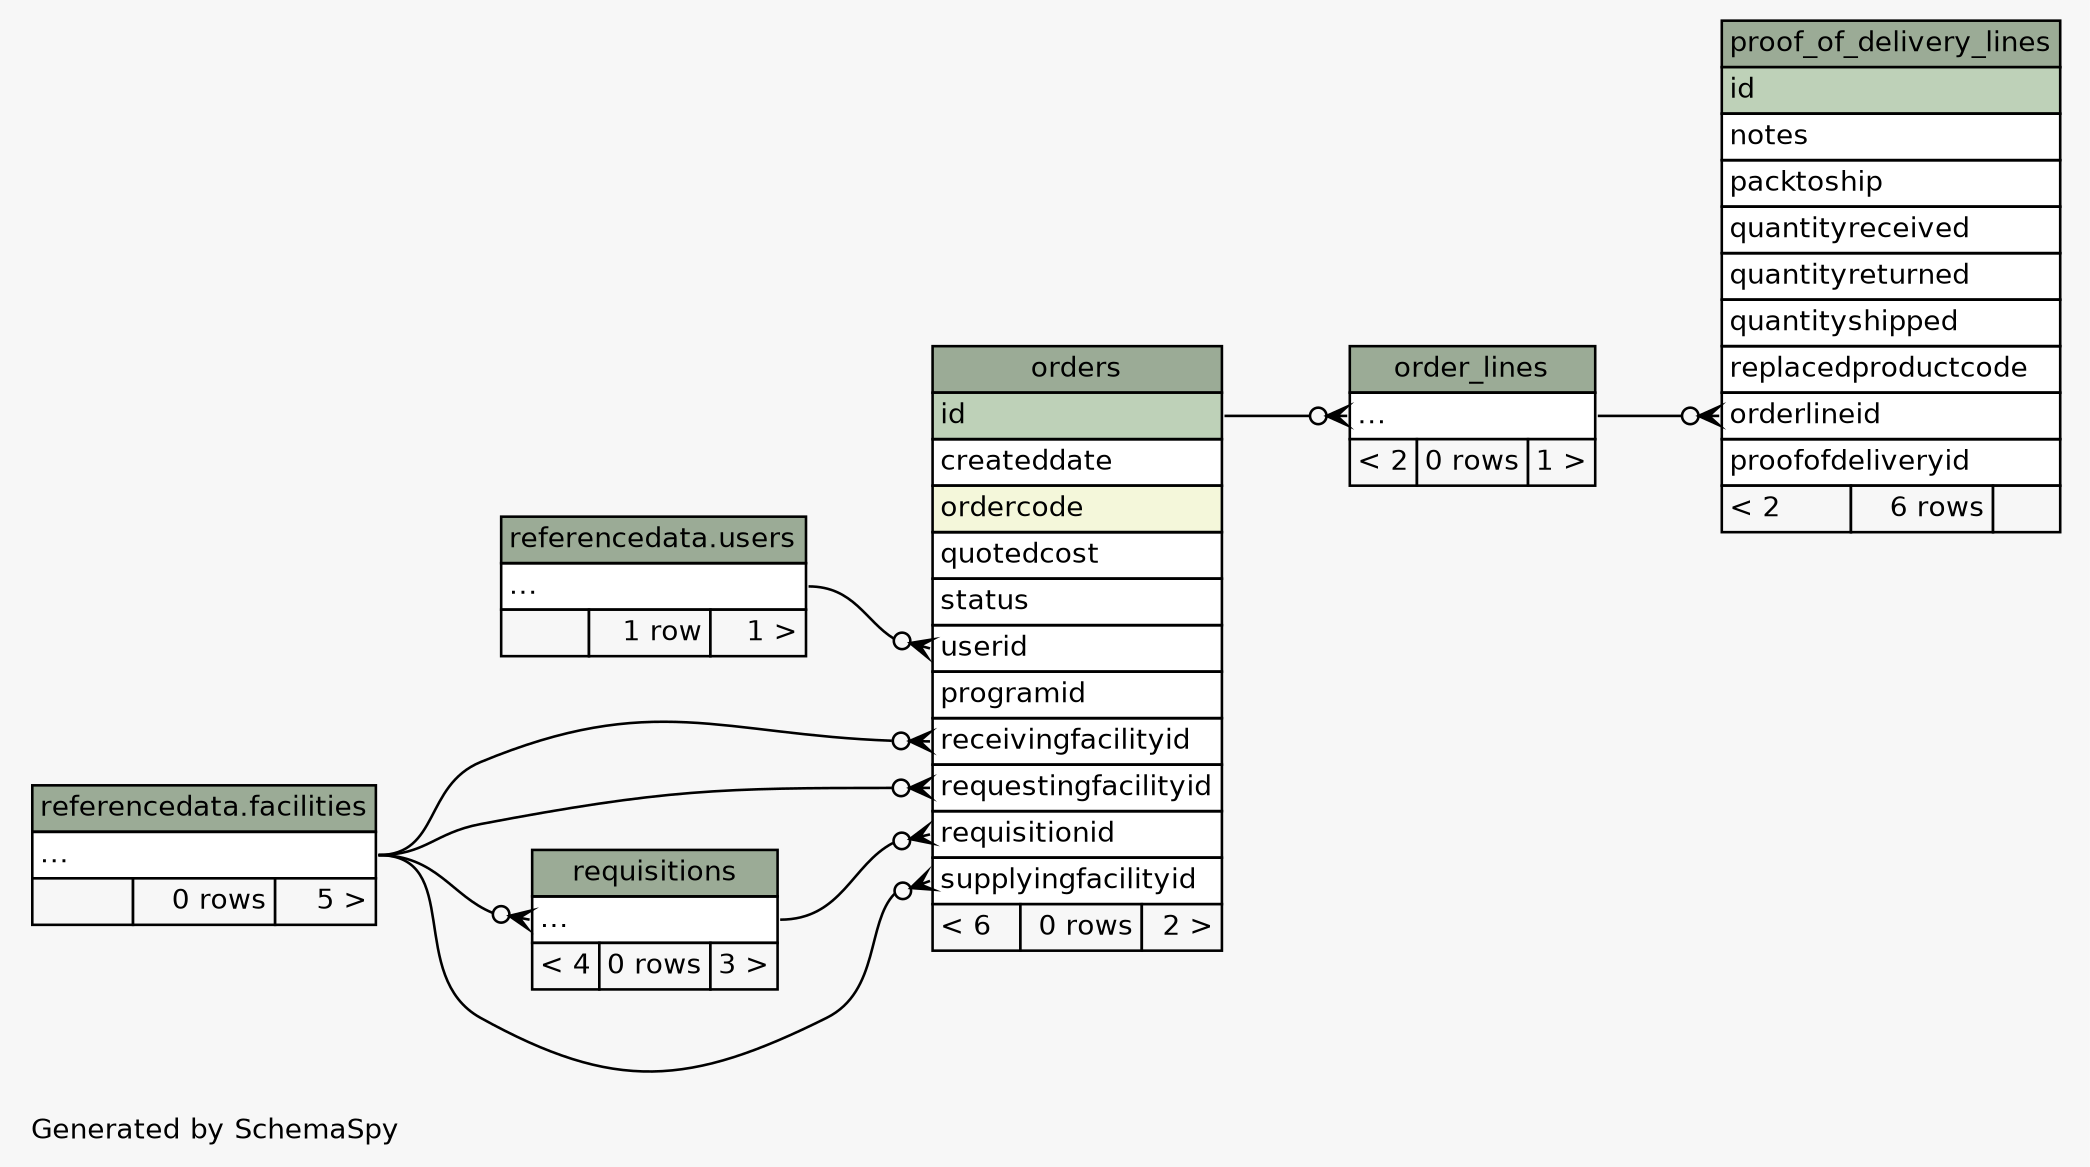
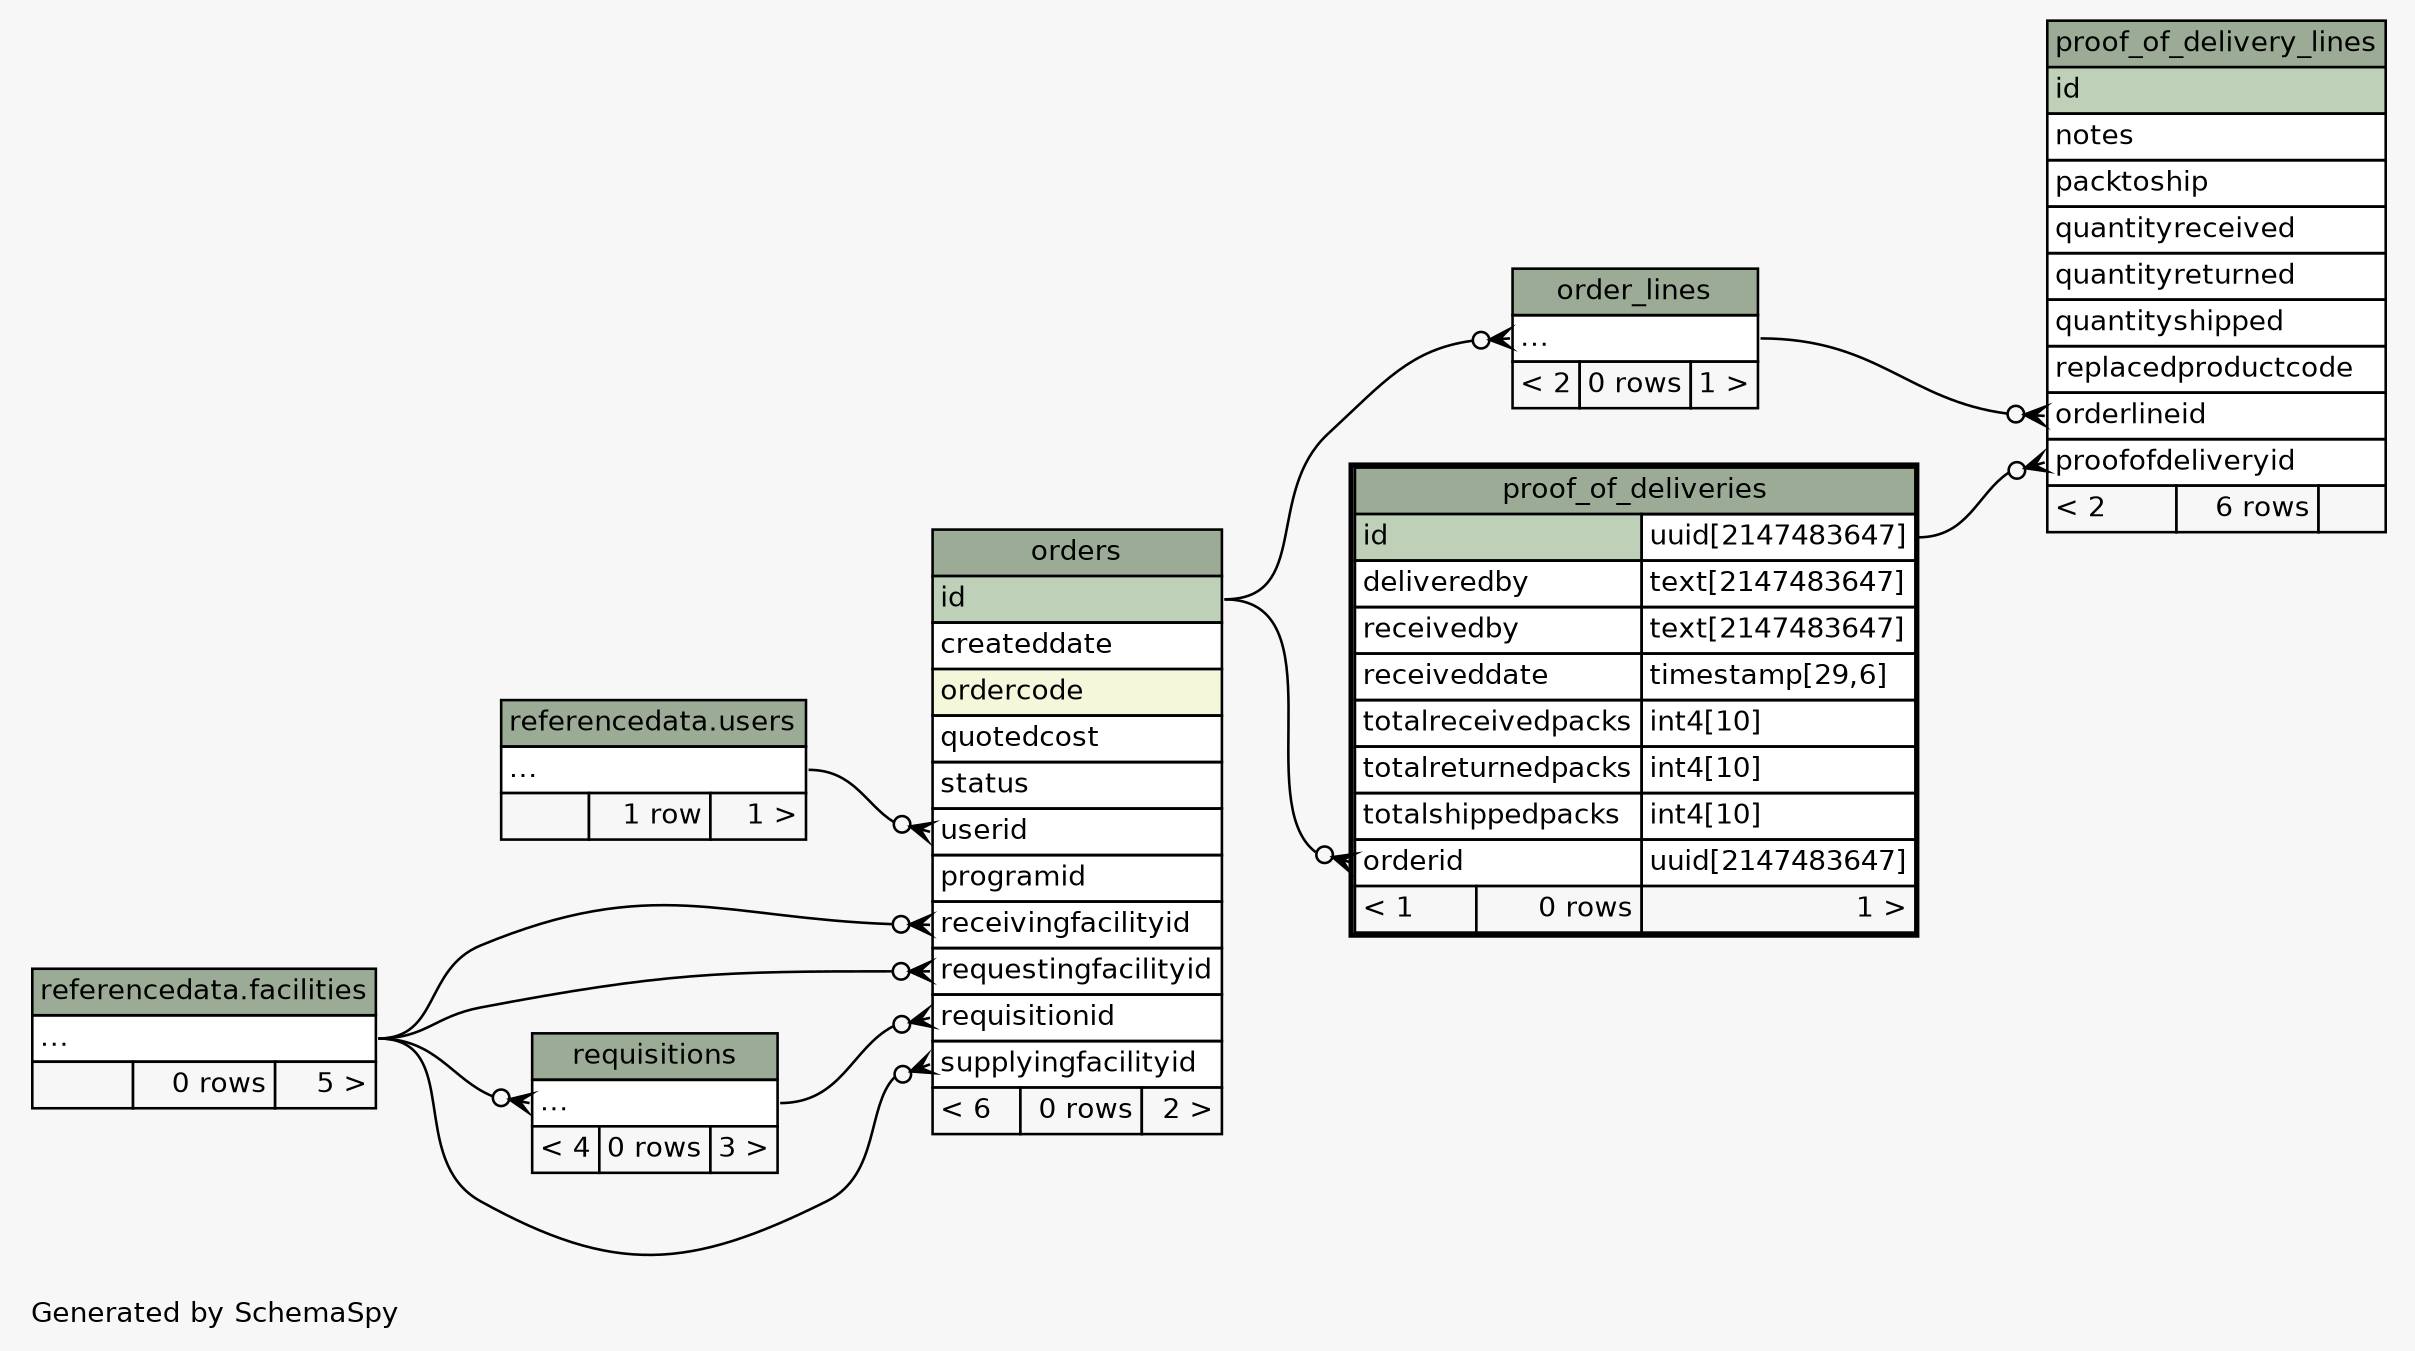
node "proof_of_deliveries": added
